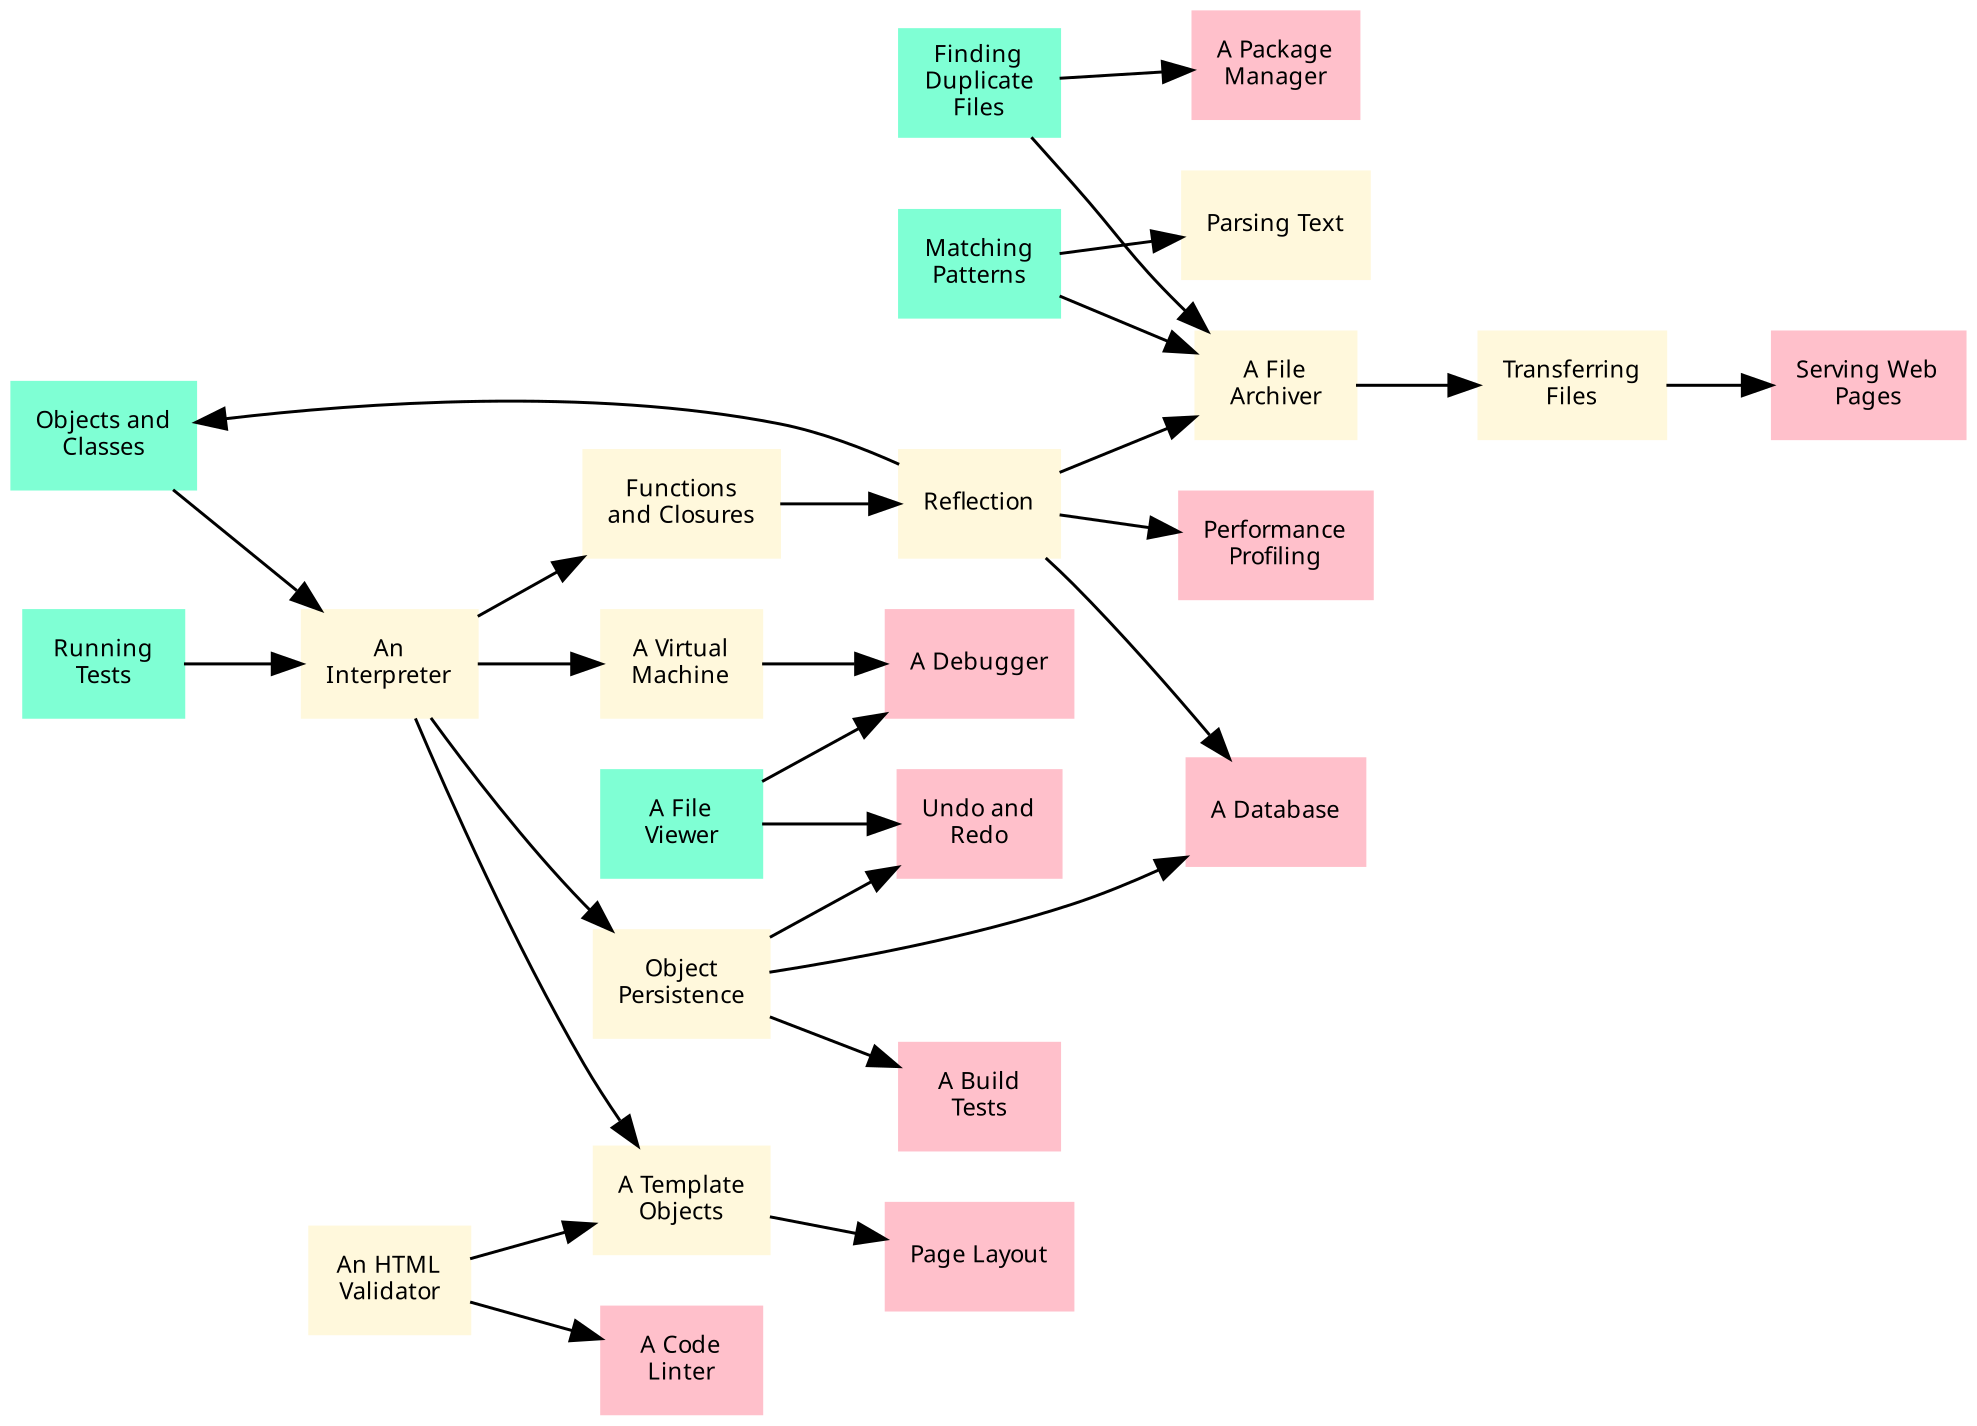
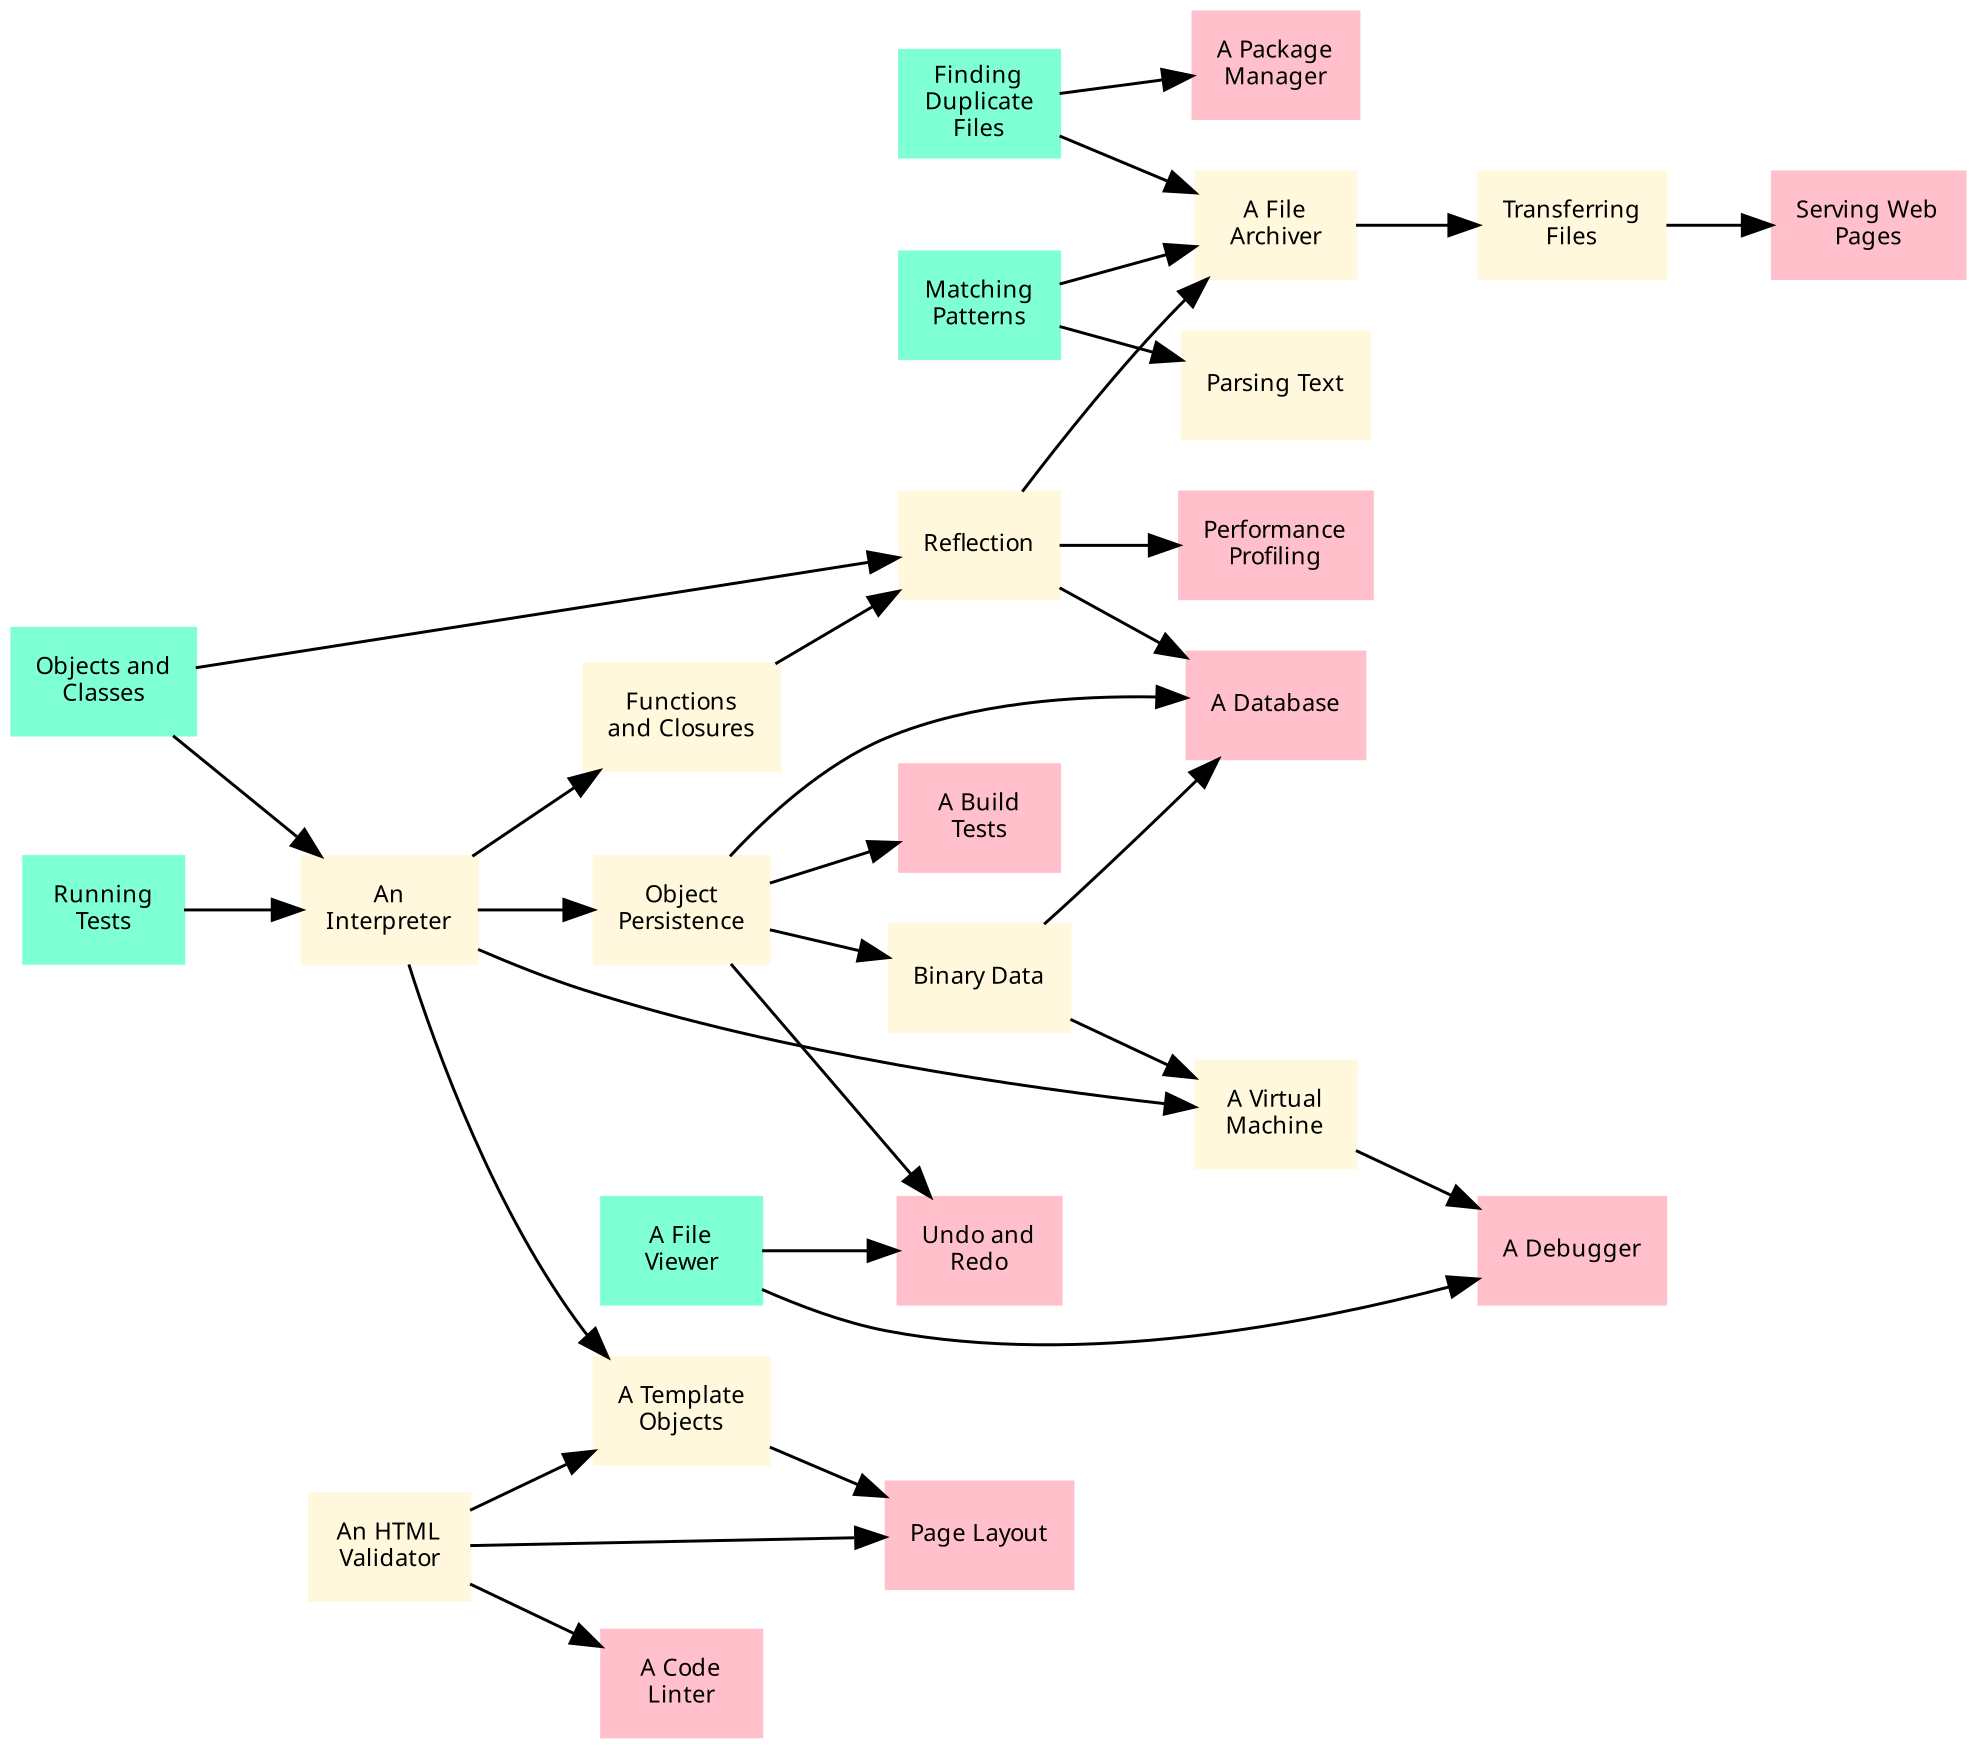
edge "Reflection" -> "Objects and": reversed
node "Binary Data": added
edge "An HTML" -> "Page Layout": added
